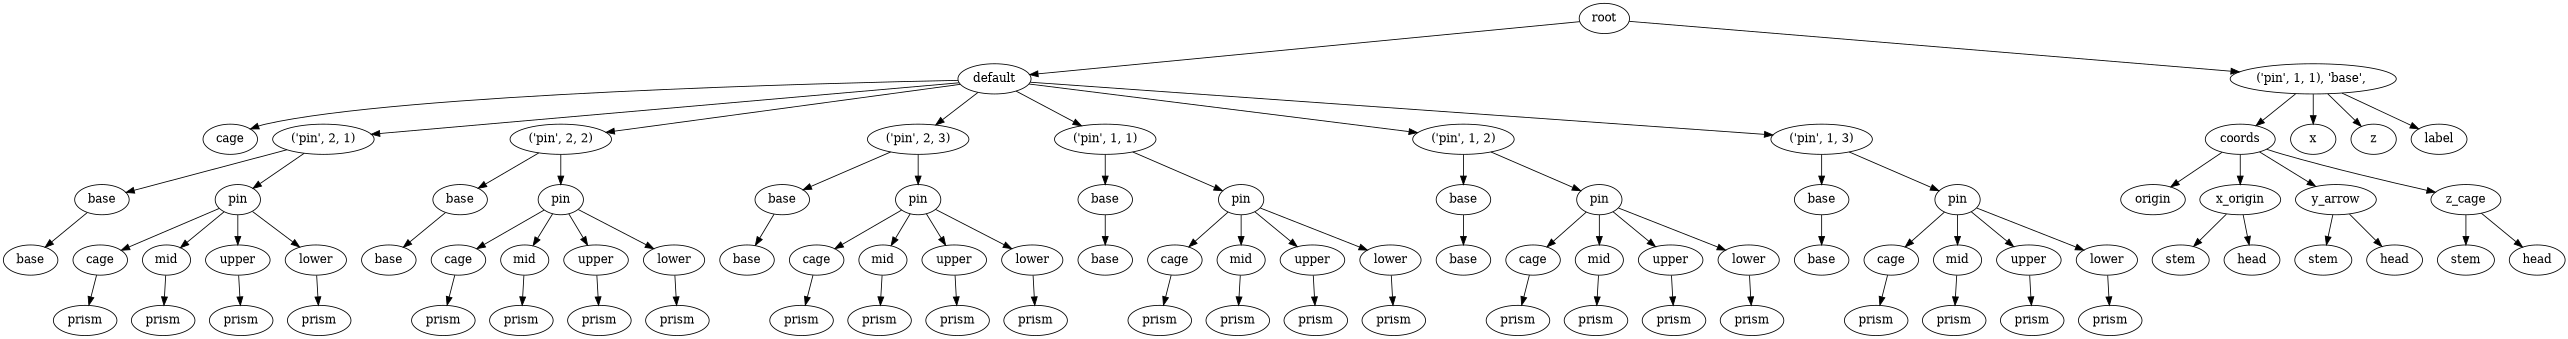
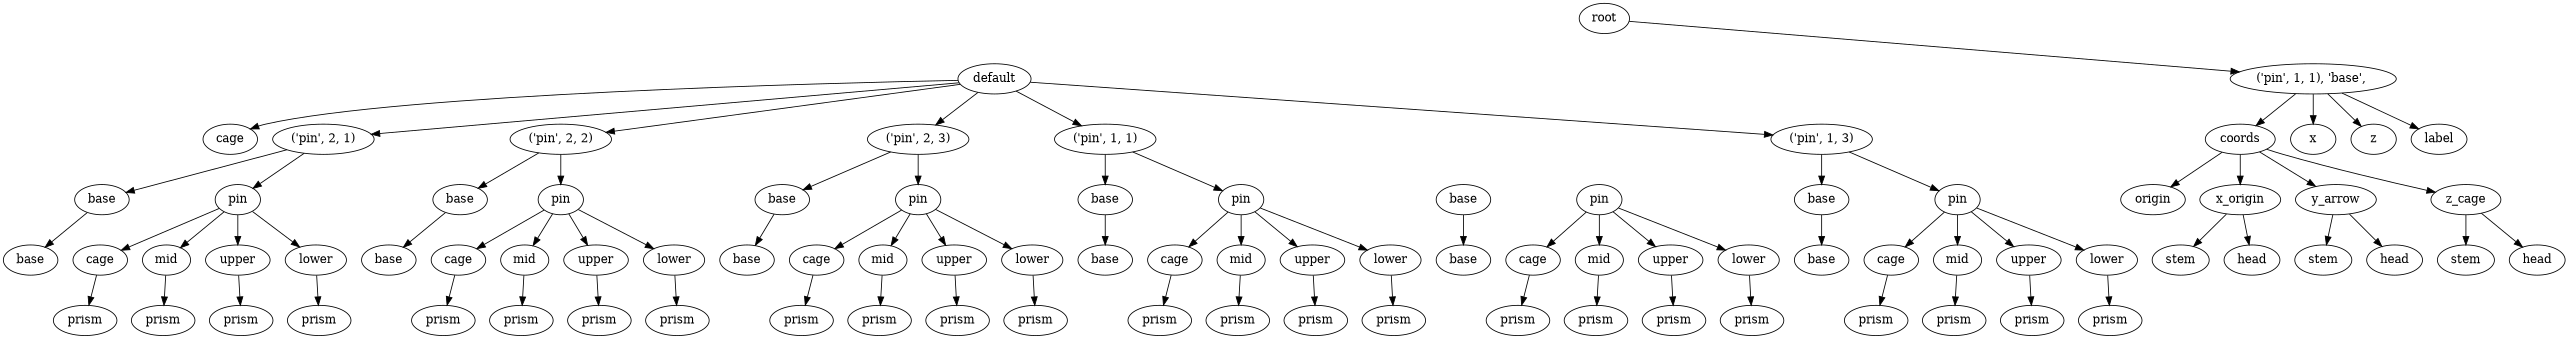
edge "root" -> "default": removed
node "('pin', 1, 2)": removed
